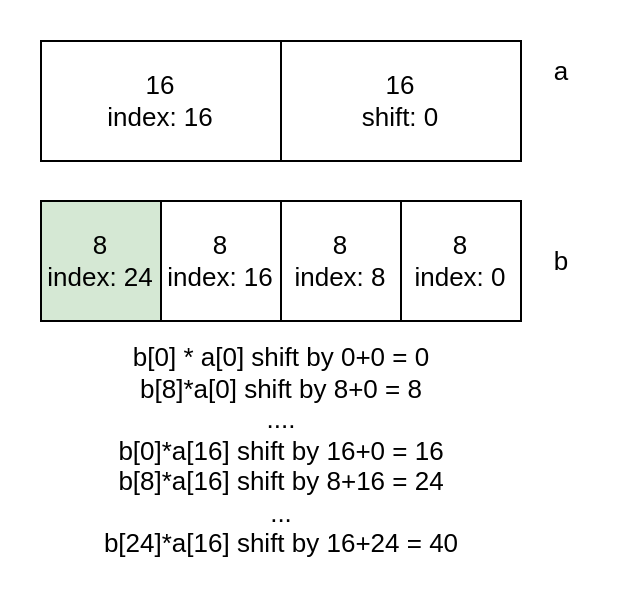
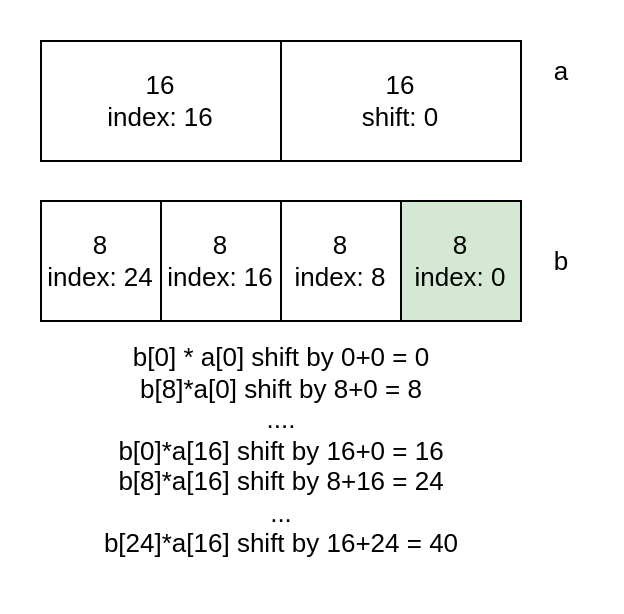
node "8index: 24": fillcolor #d5e8d4 -> #ffffff
node "8index: 0": fillcolor #ffffff -> #d5e8d4
